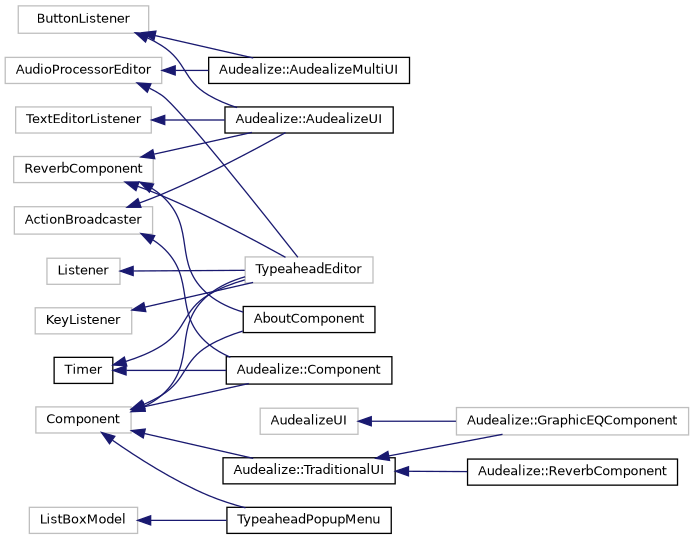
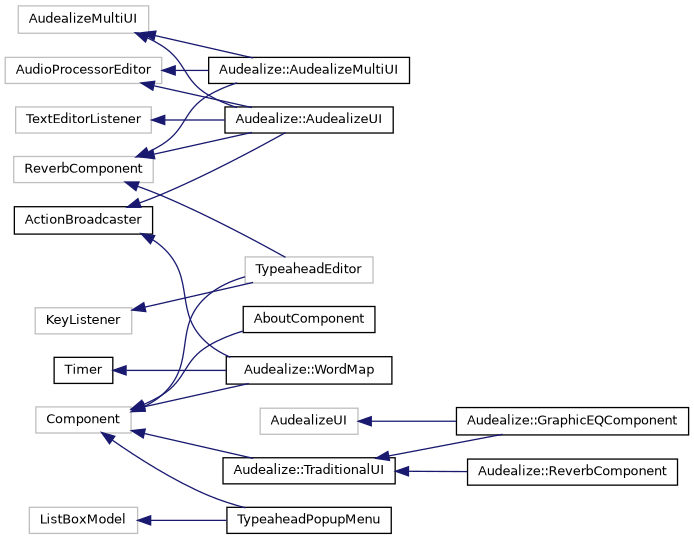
node "ButtonListener": label "ButtonListener" -> "AudealizeMultiUI"
edge "TypeaheadEditor" -> "AudioProcessorEditor": now "Audealize::AudealizeUI" -> "AudioProcessorEditor"
node "ActionBroadcaster": color grey75 -> black
edge "AboutComponent" -> "ReverbComponent": now "Audealize::AudealizeMultiUI" -> "ReverbComponent"
node "Listener": removed
edge "TypeaheadEditor" -> "Timer": removed
node "Audealize::Component": label "Audealize::Component" -> "Audealize::WordMap"
node "Audealize::GraphicEQComponent": color grey75 -> black
